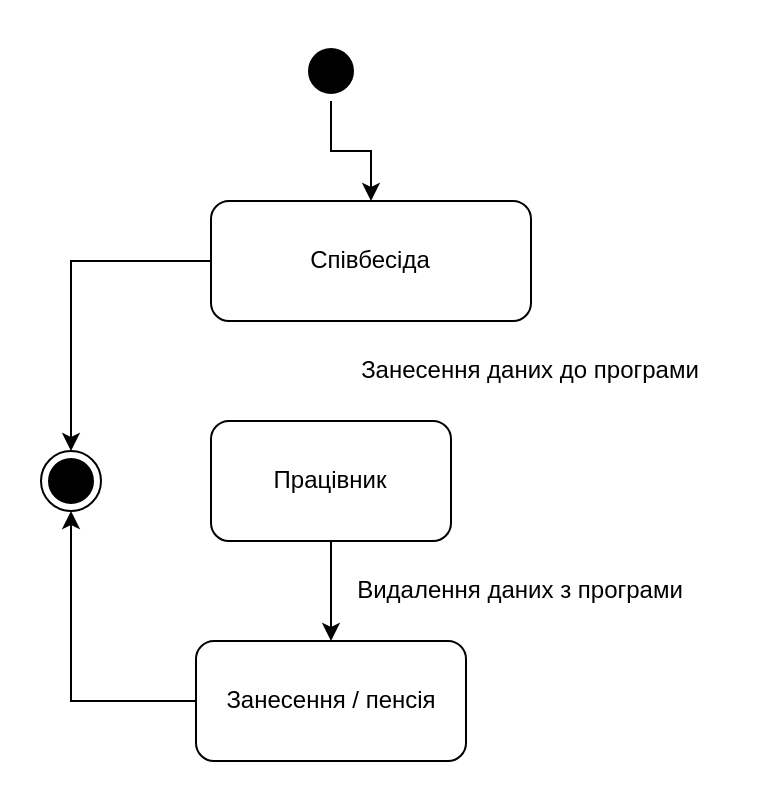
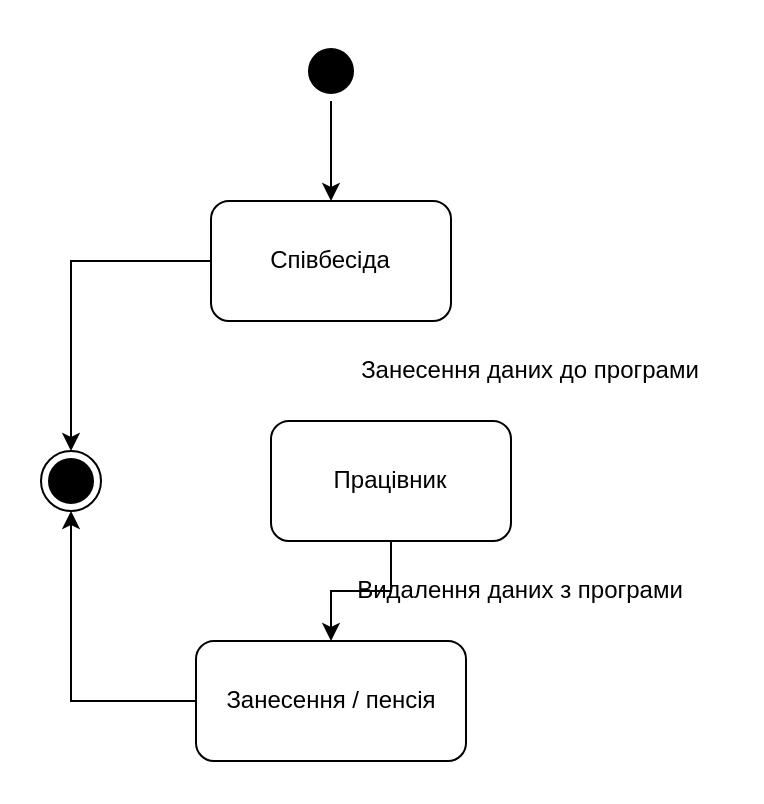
node "Співбесіда": size 320x120 -> 240x120
node "Працівник": moved (331, 481) -> (391, 481)
